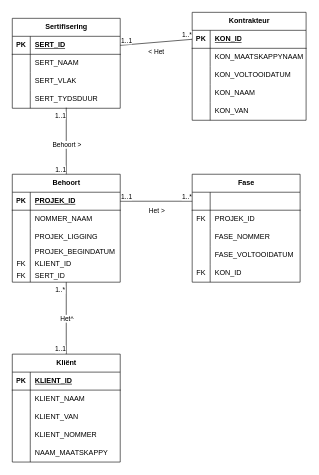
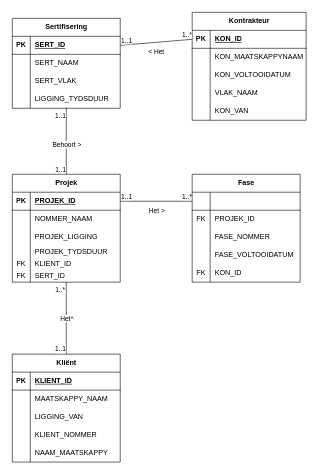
node "KON_NAAM": label "KON_NAAM" -> "VLAK_NAAM"
node "SERT_TYDSDUUR": label "SERT_TYDSDUUR" -> "LIGGING_TYDSDUUR"
node "Behoort": label "Behoort" -> "Projek"
node "PROJEK_BEGINDATUM": label "PROJEK_BEGINDATUM" -> "PROJEK_TYDSDUUR"
node "KLIENT_NAAM": label "KLIENT_NAAM" -> "MAATSKAPPY_NAAM"
node "KLIENT_VAN": label "KLIENT_VAN" -> "LIGGING_VAN"
